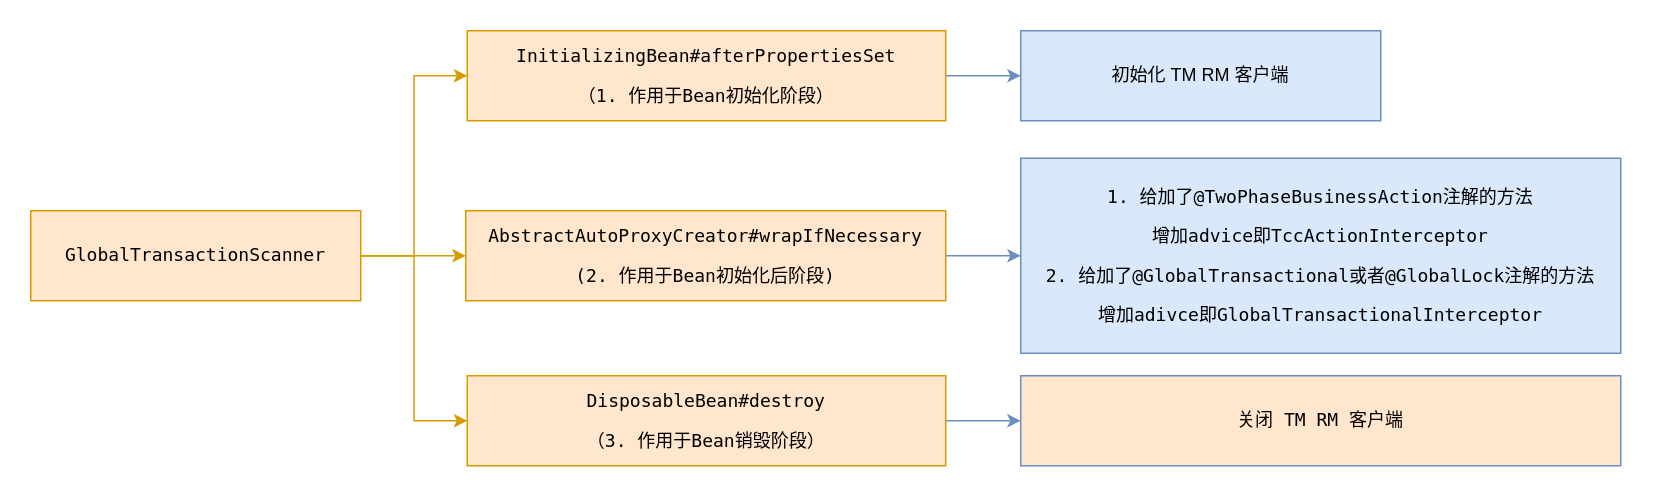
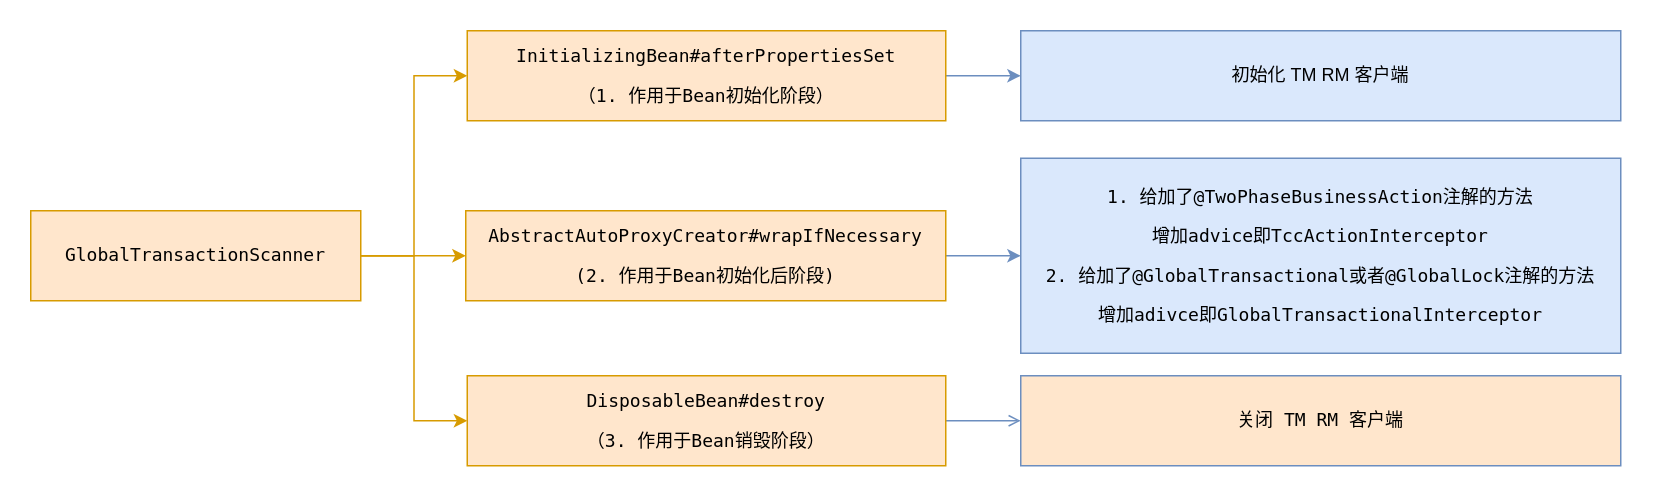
node "初始化 TM RM 客户端": size 360x90 -> 600x90
edge "DisposableBean#destroy（3. 作用于Bean销毁阶段）" -> "关闭 TM RM 客户端": arrowhead classic -> open
